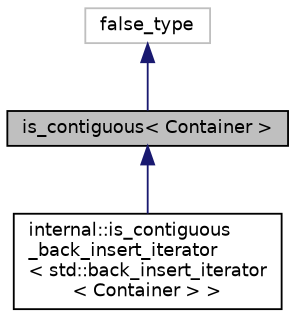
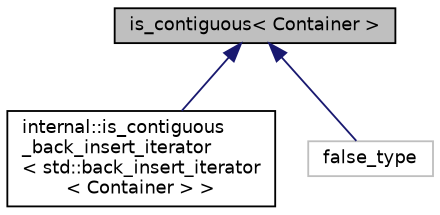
edge "is_contiguous< Container >" -> "false_type": reversed
